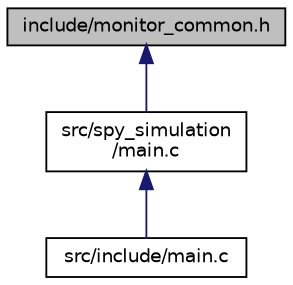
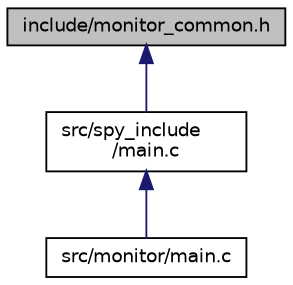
node "src/spy_simulation /main.c": label "src/spy_simulation /main.c" -> "src/spy_include /main.c"
node "src/include/main.c": label "src/include/main.c" -> "src/monitor/main.c"
